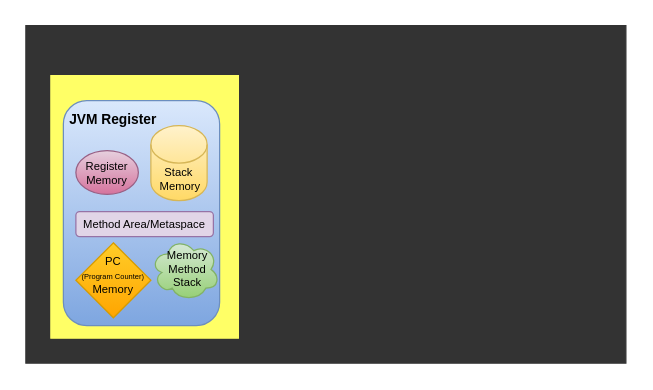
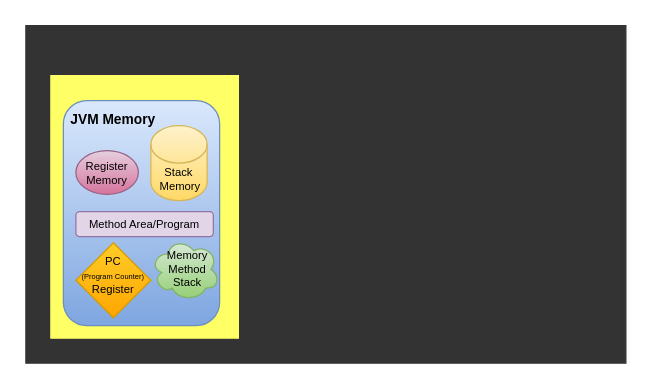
node "JVM Register": label "JVM Register" -> "JVM Memory"
node "Method Area/Metaspace": label "Method Area/Metaspace" -> "Method Area/Program"
node "PC (Program Counter) Memory": label "PC (Program Counter) Memory" -> "PC (Program Counter) Register"
